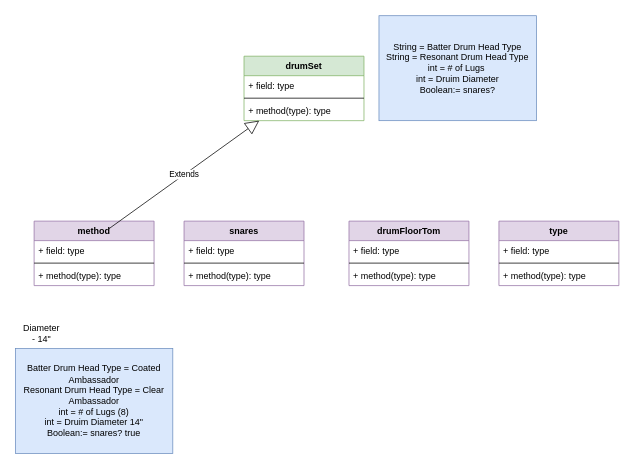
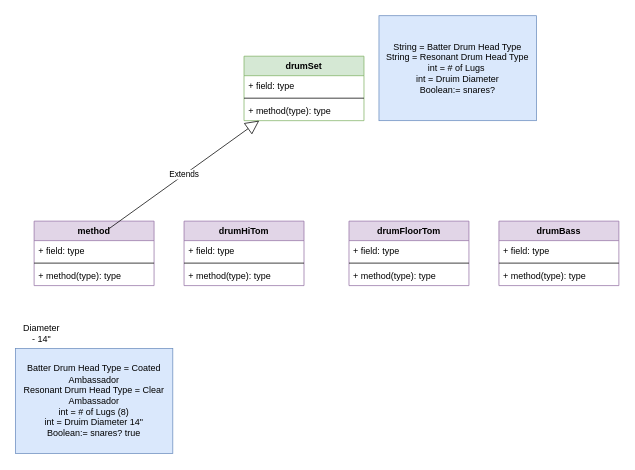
node "snares": label "snares" -> "drumHiTom"
node "type": label "type" -> "drumBass"
